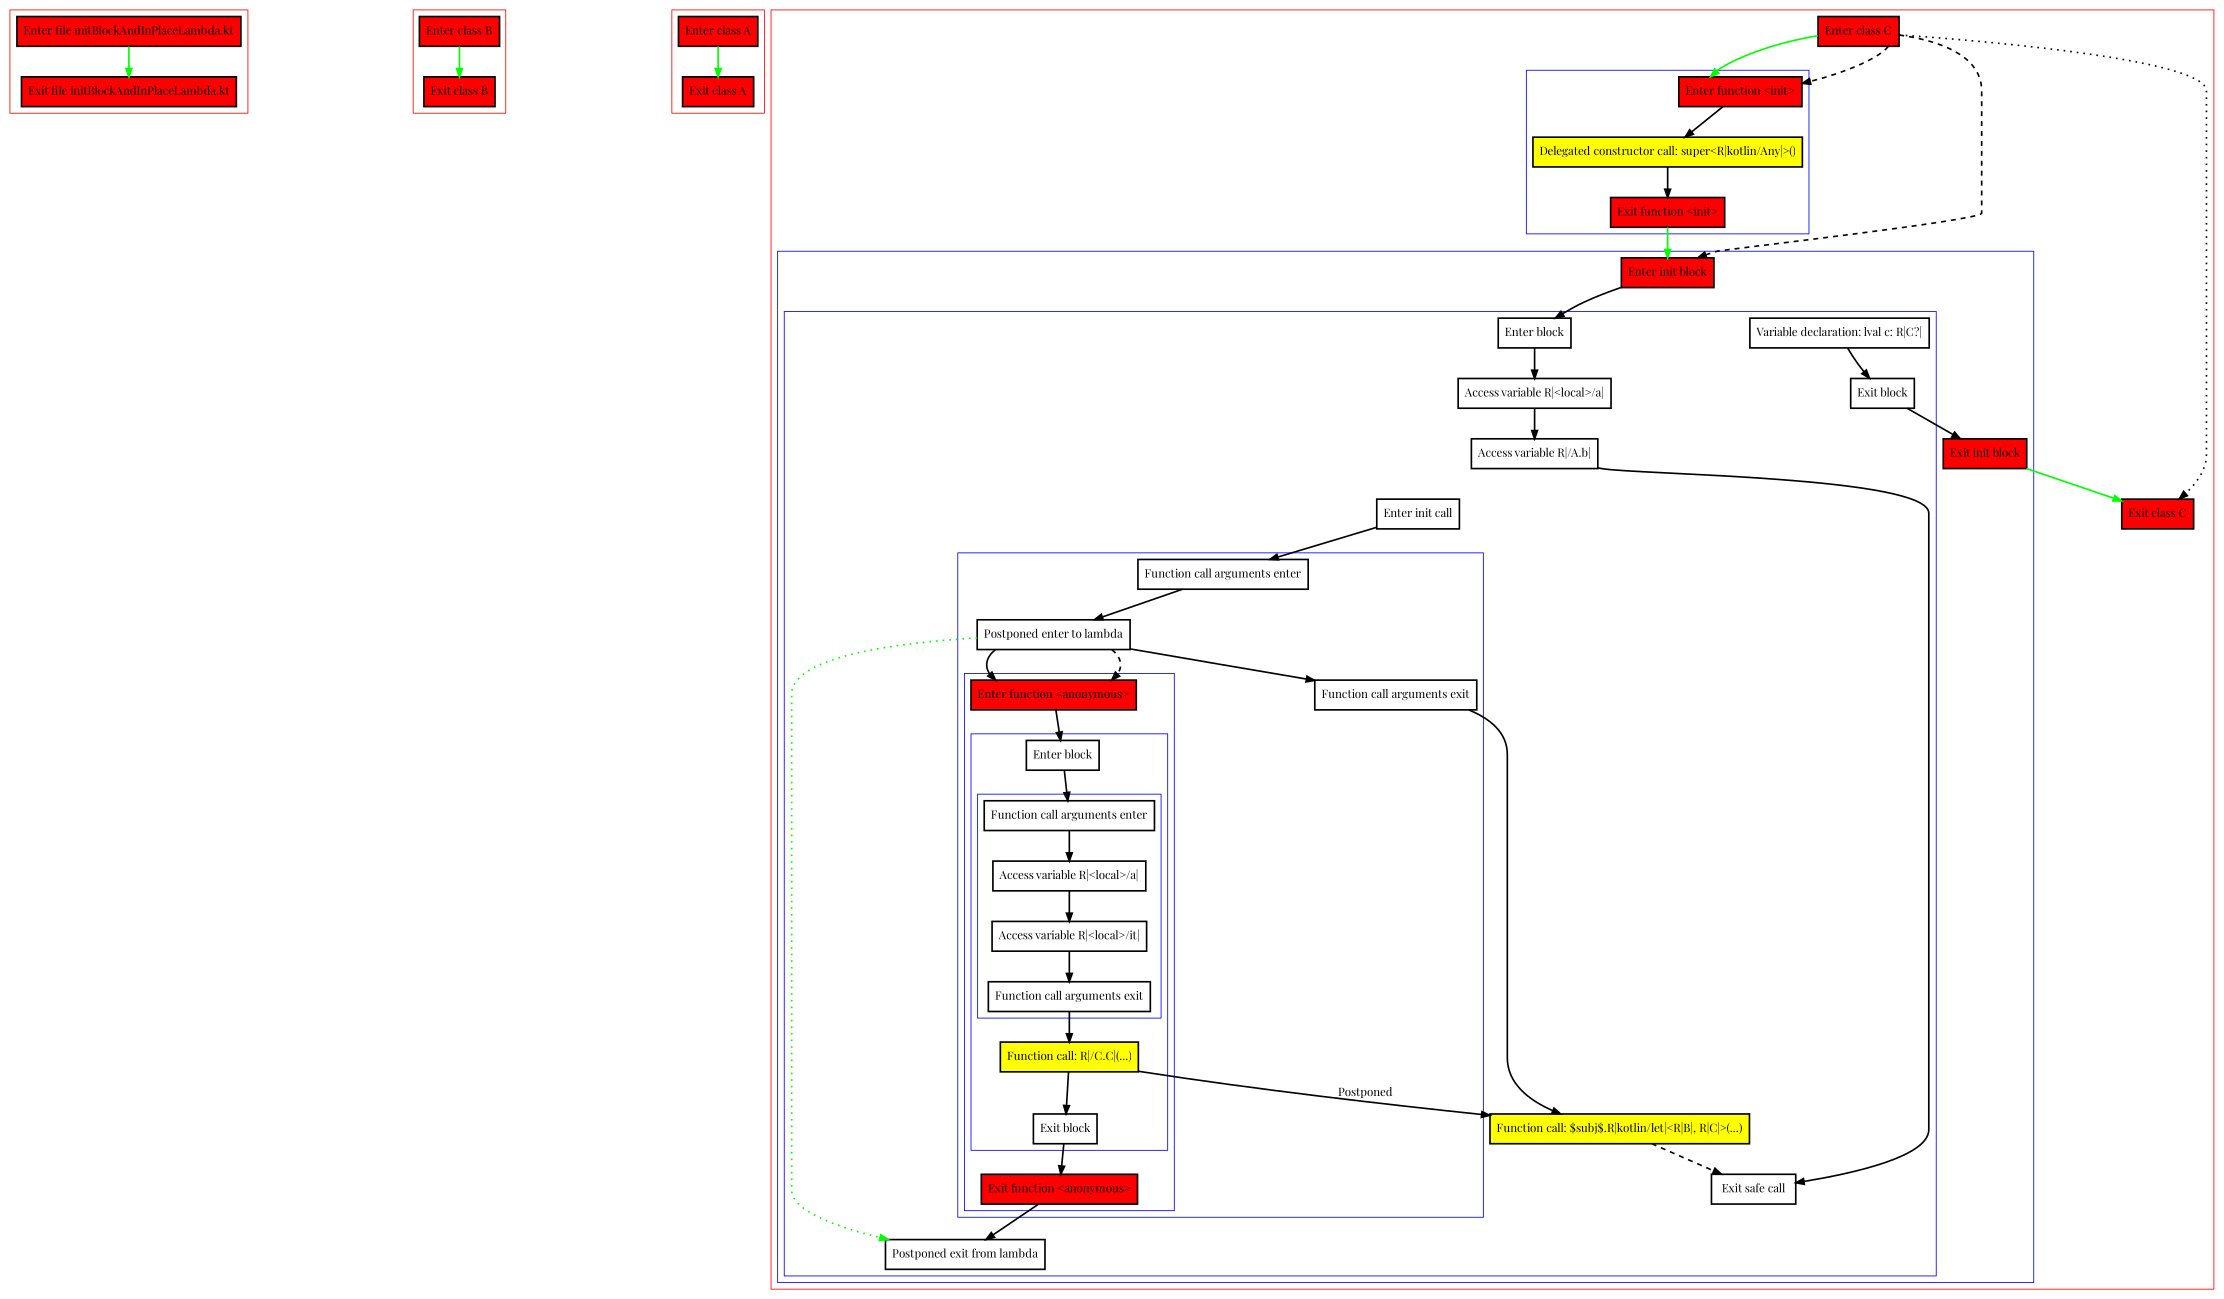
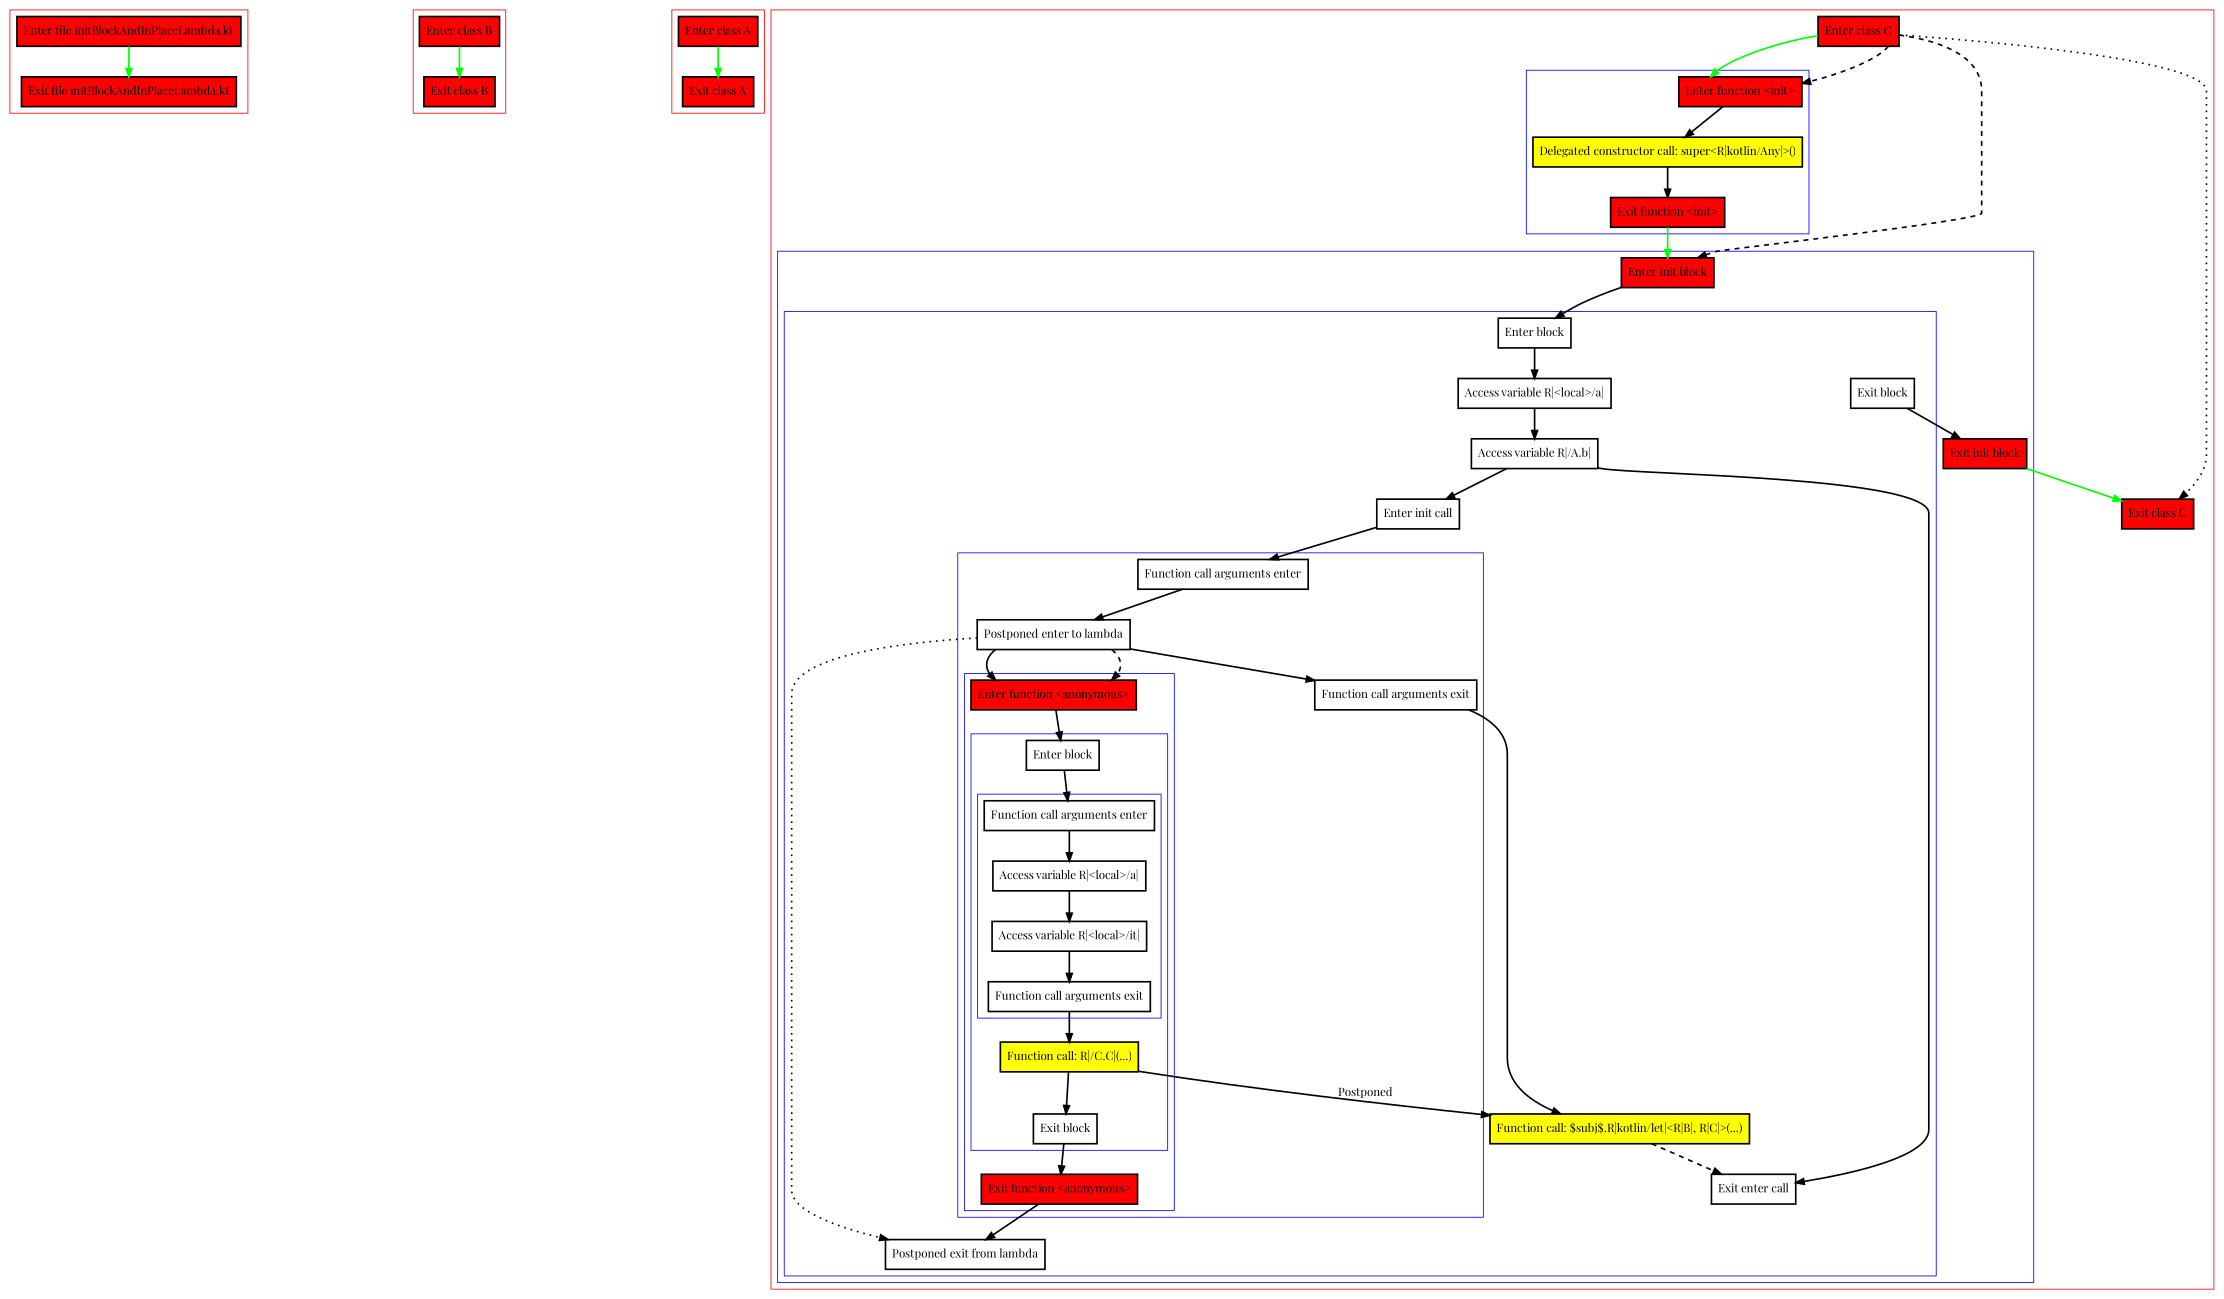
node "Variable declaration: lval c: R|C?|": removed
edge "Access variable R|/A.b|" -> "Enter init call": added
edge "Postponed enter to lambda" -> "Postponed exit from lambda": color green -> black
node "Exit safe call": label "Exit safe call" -> "Exit enter call"
